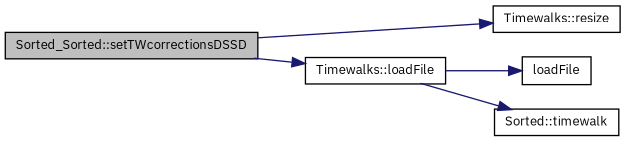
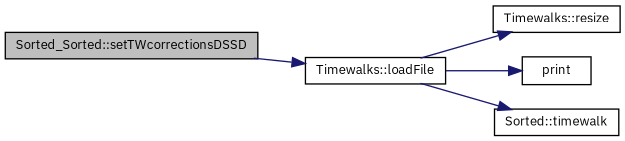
edge "Sorted_Sorted::setTWcorrectionsDSSD" -> "Timewalks::resize": now "Timewalks::loadFile" -> "Timewalks::resize"
node "loadFile": label "loadFile" -> "print"
